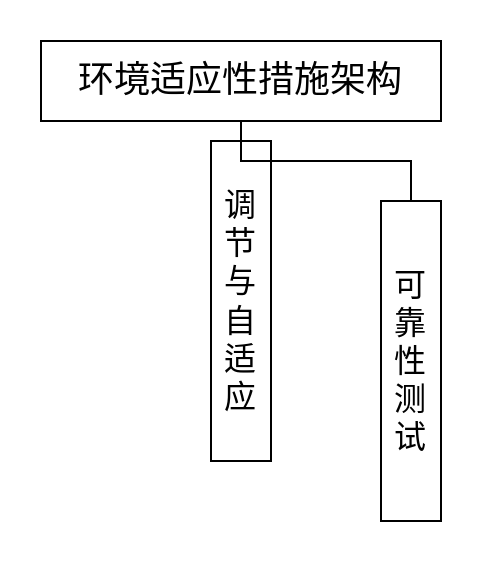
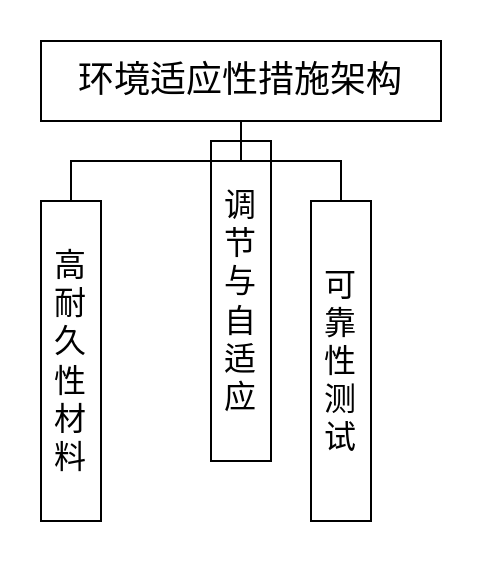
edge "环境适应性措施架构" -- "高耐久性材料": added
node "高耐久性材料": added
node "可靠性测试": moved (411, 361) -> (341, 361)
